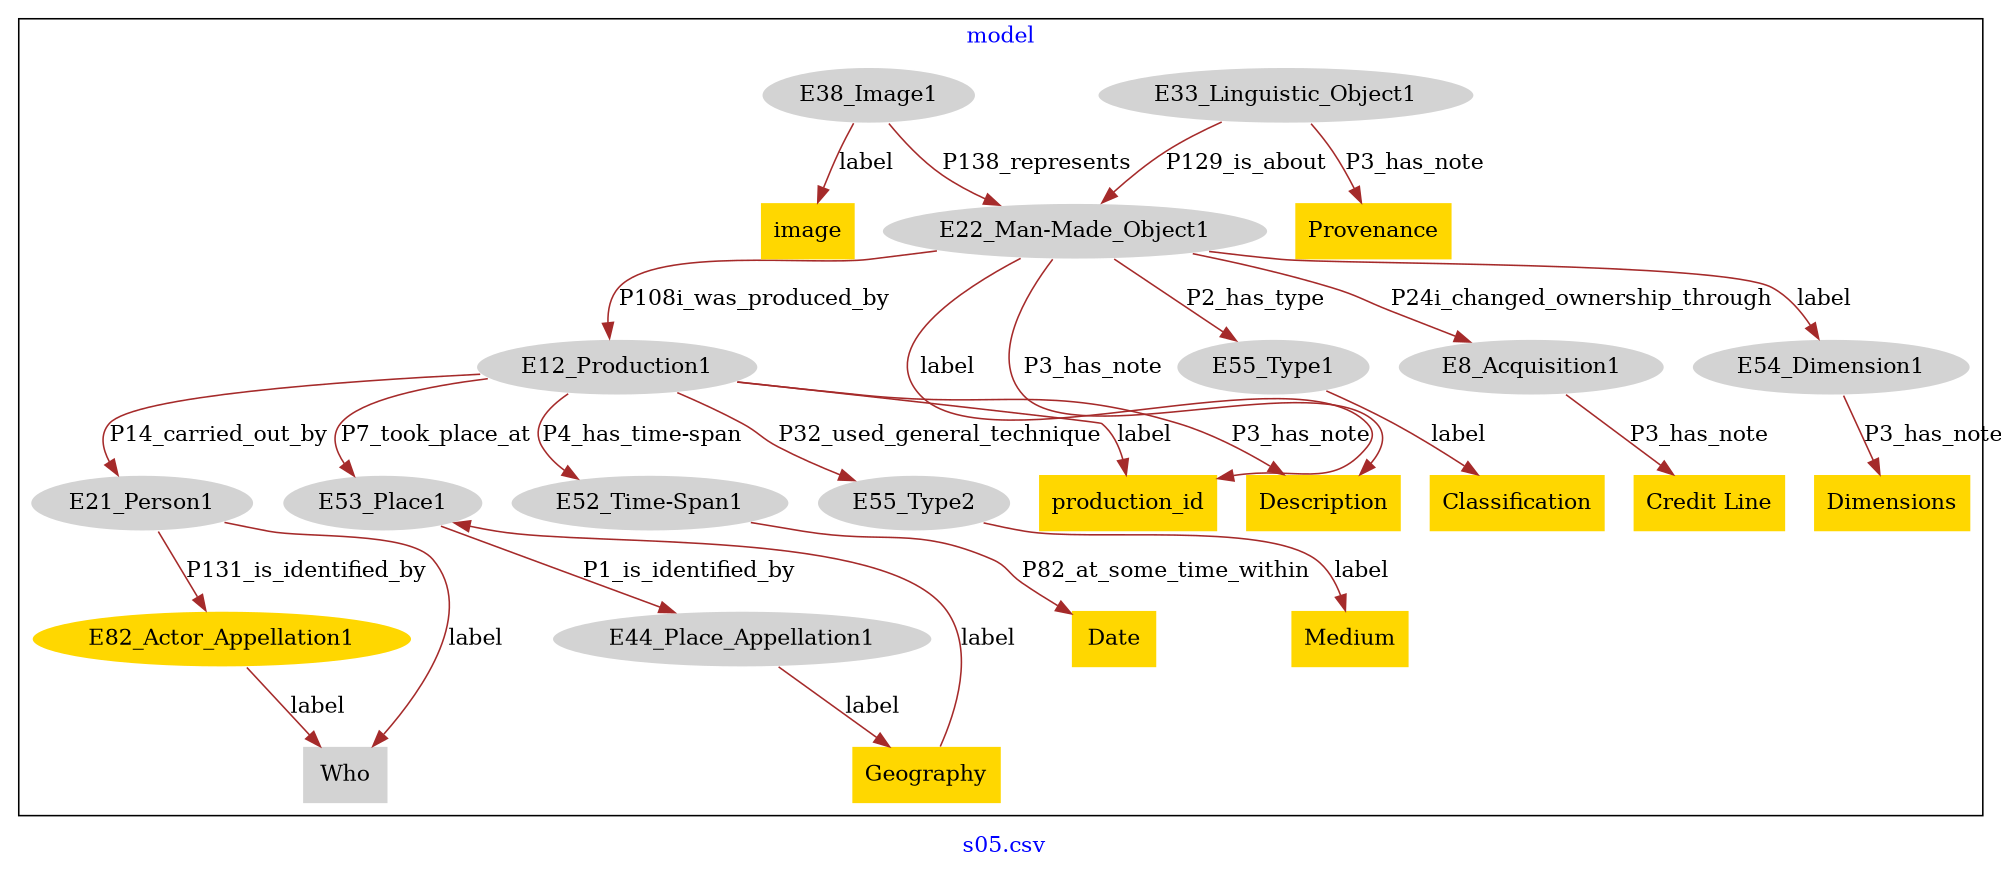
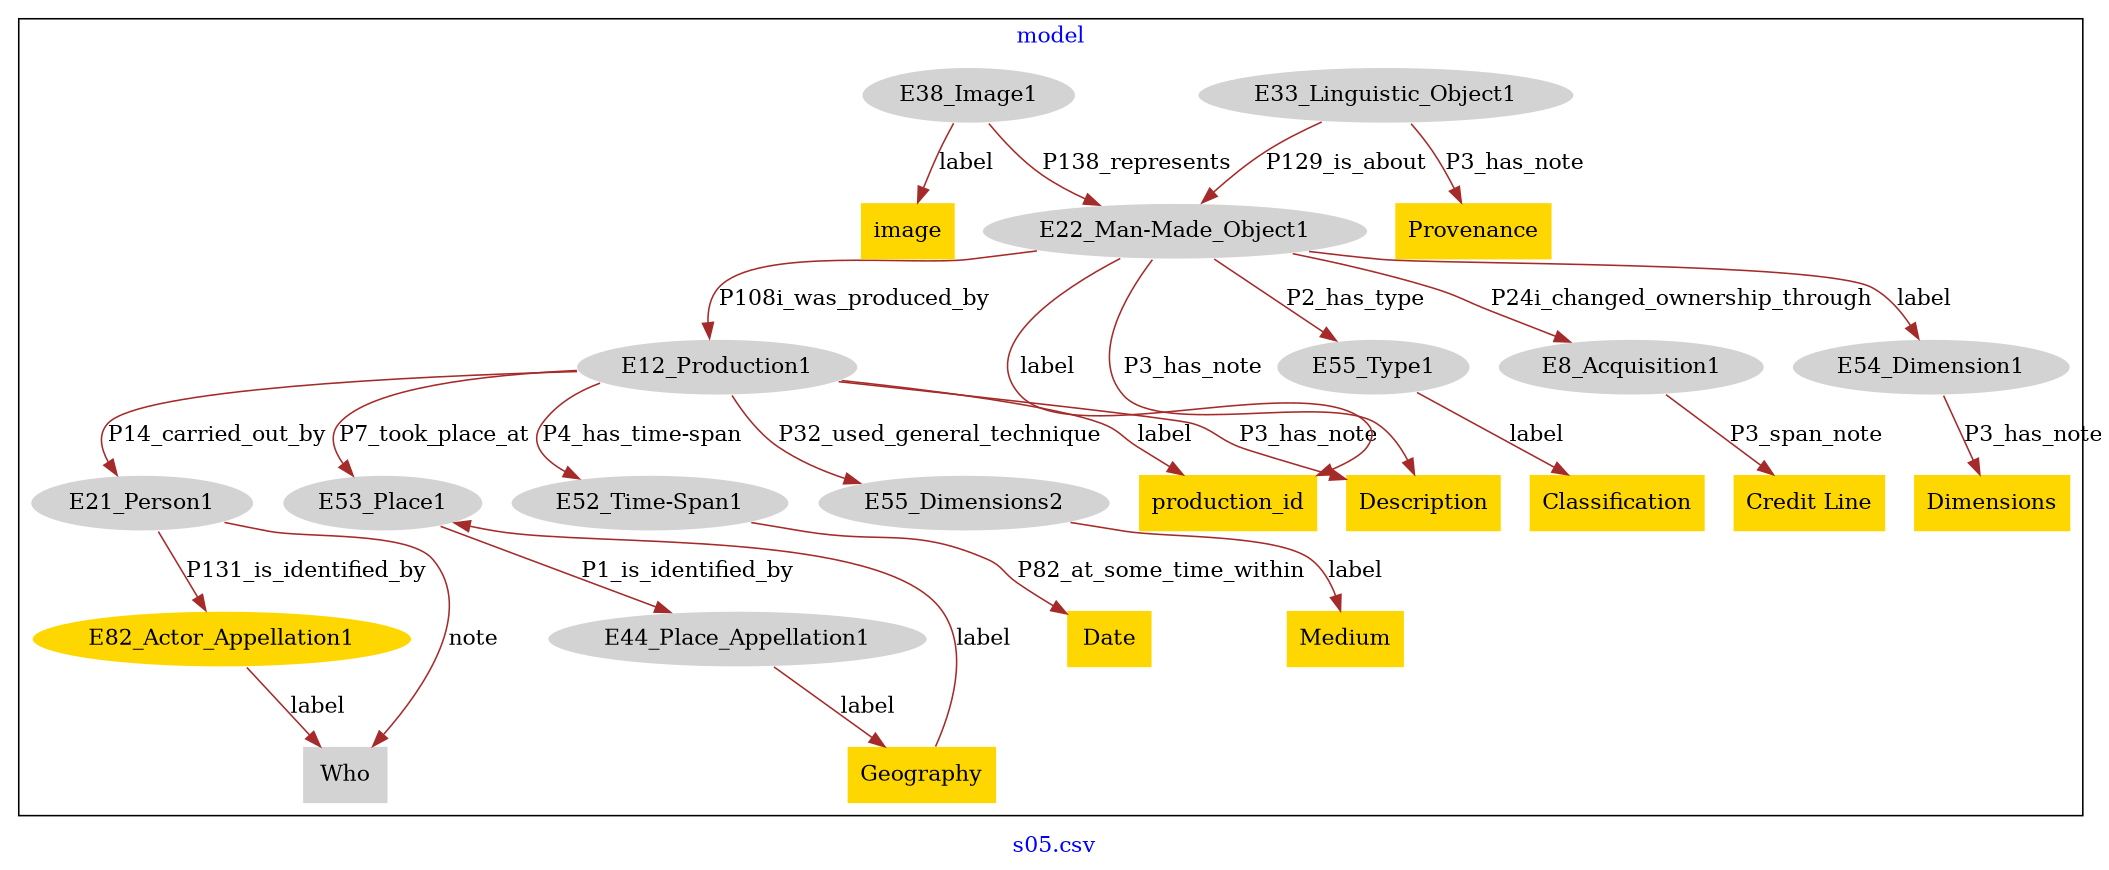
edge "E8_Acquisition1" -> "Credit Line": label "P3_has_note" -> "P3_span_note"
node "E55_Type2": label "E55_Type2" -> "E55_Dimensions2"
edge "E21_Person1" -> "Who": label "label" -> "note"
